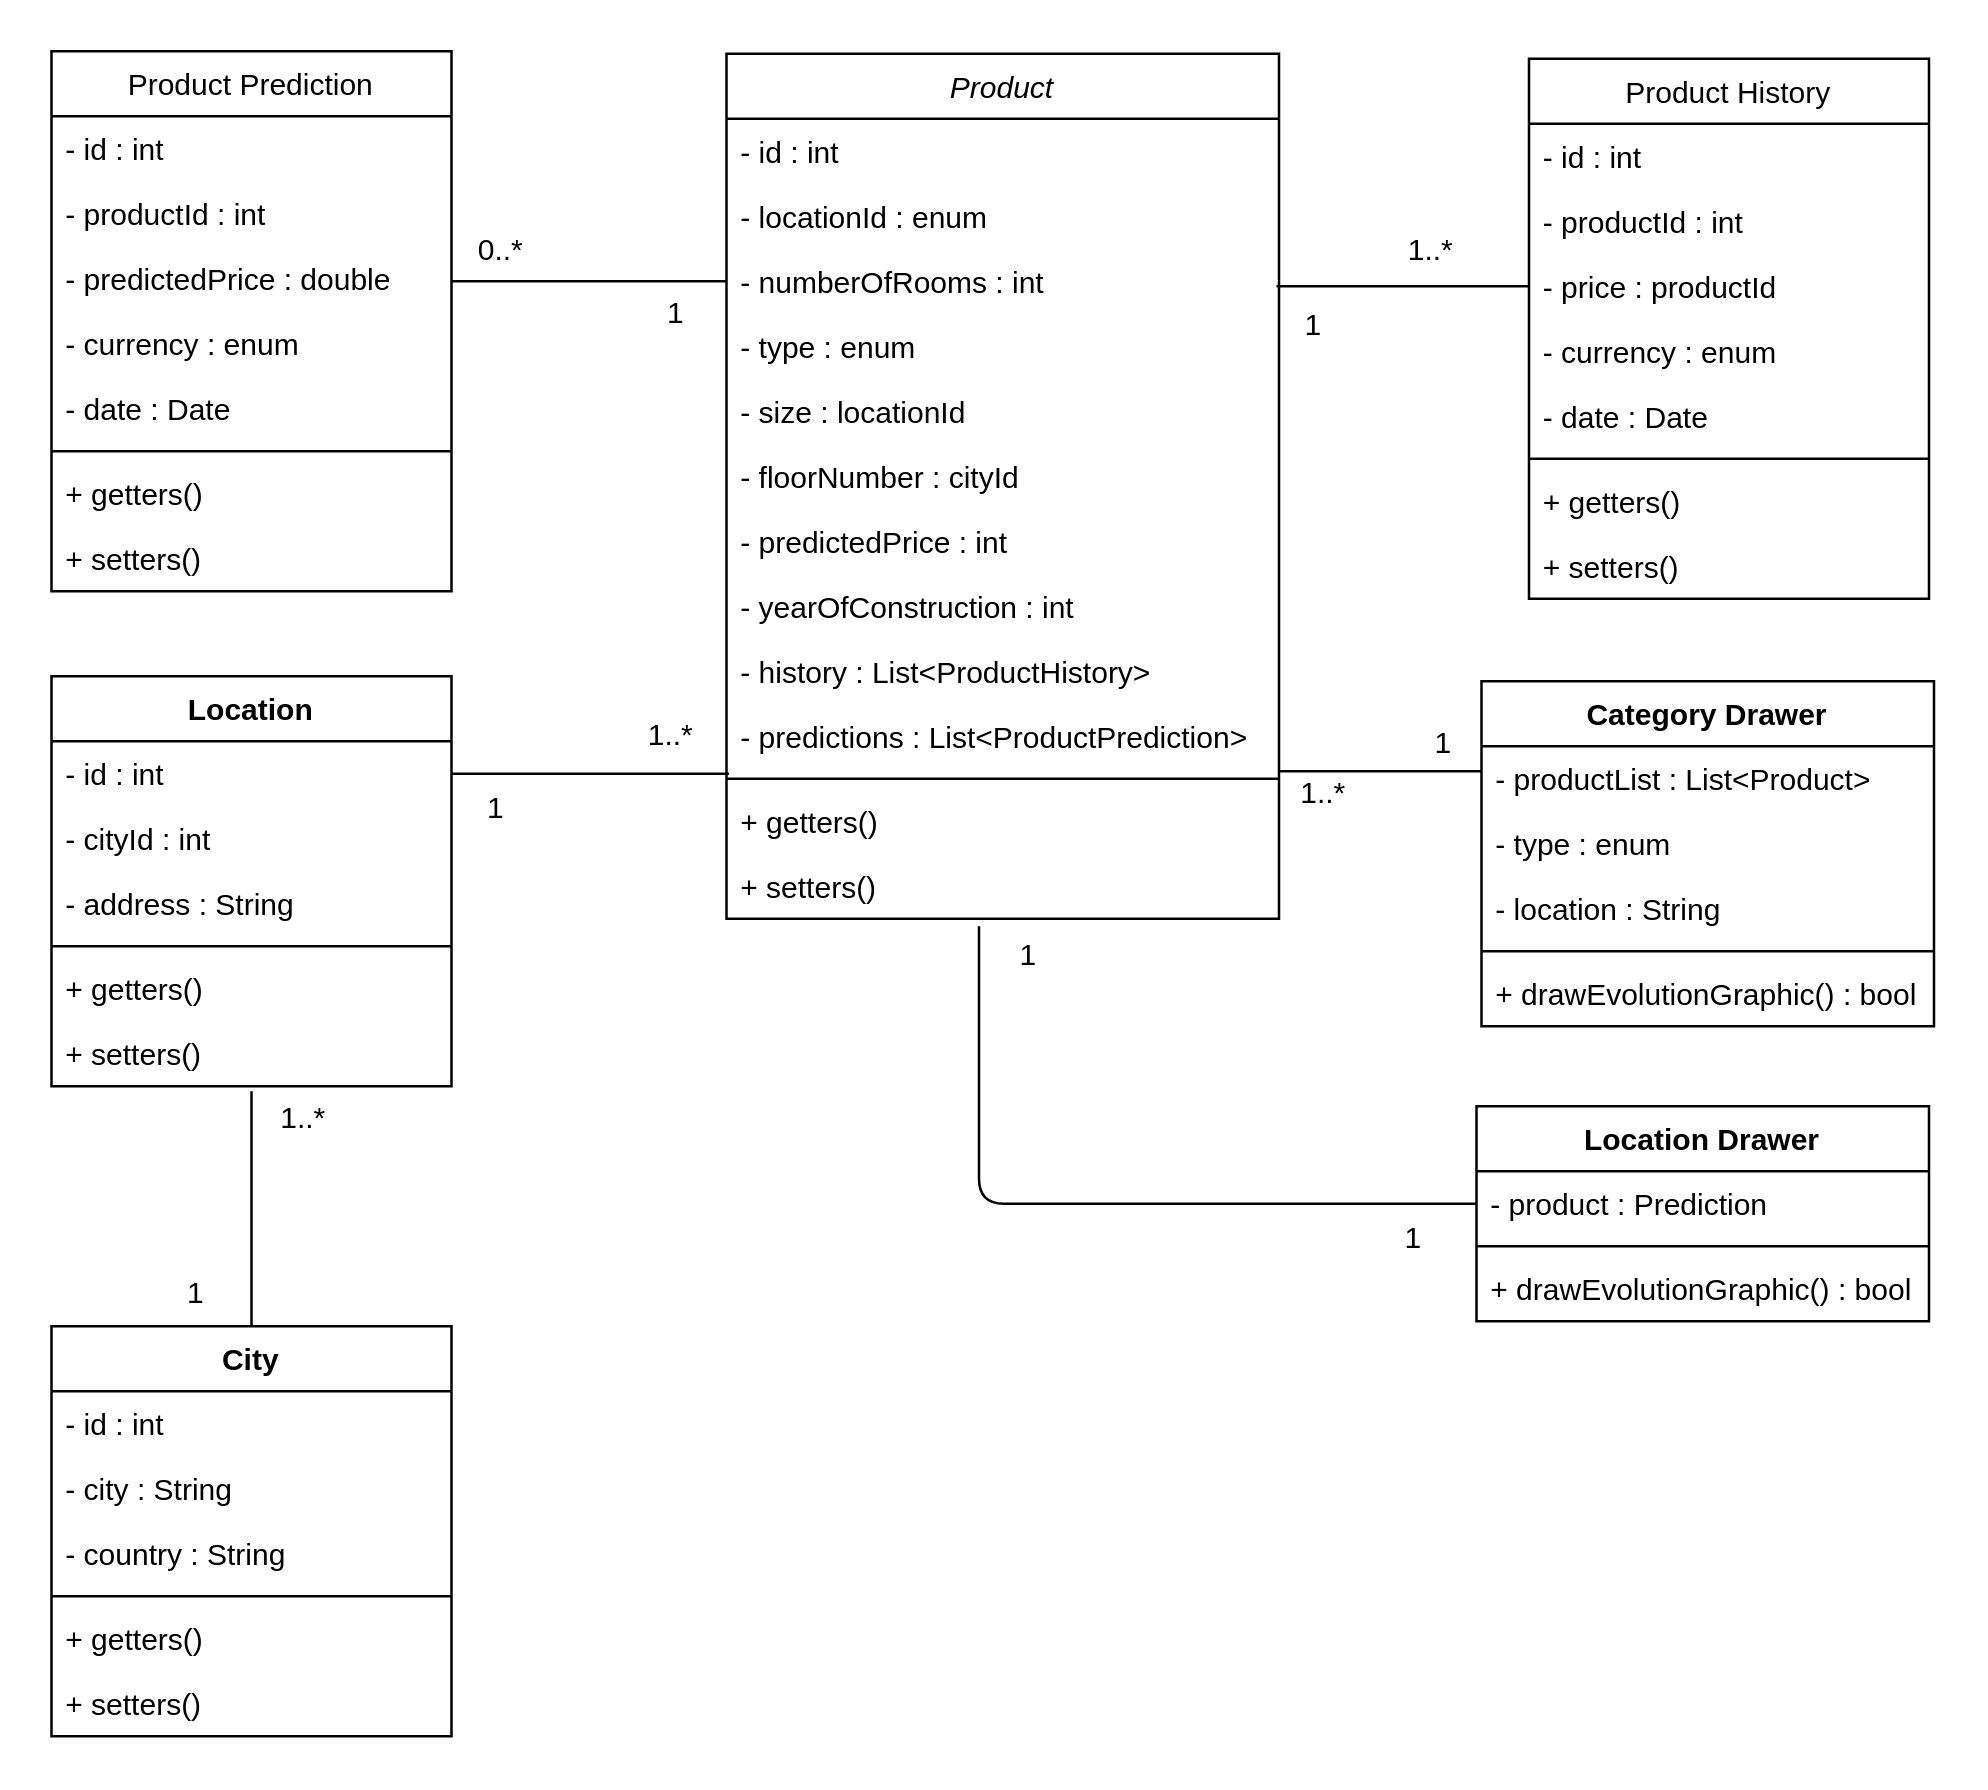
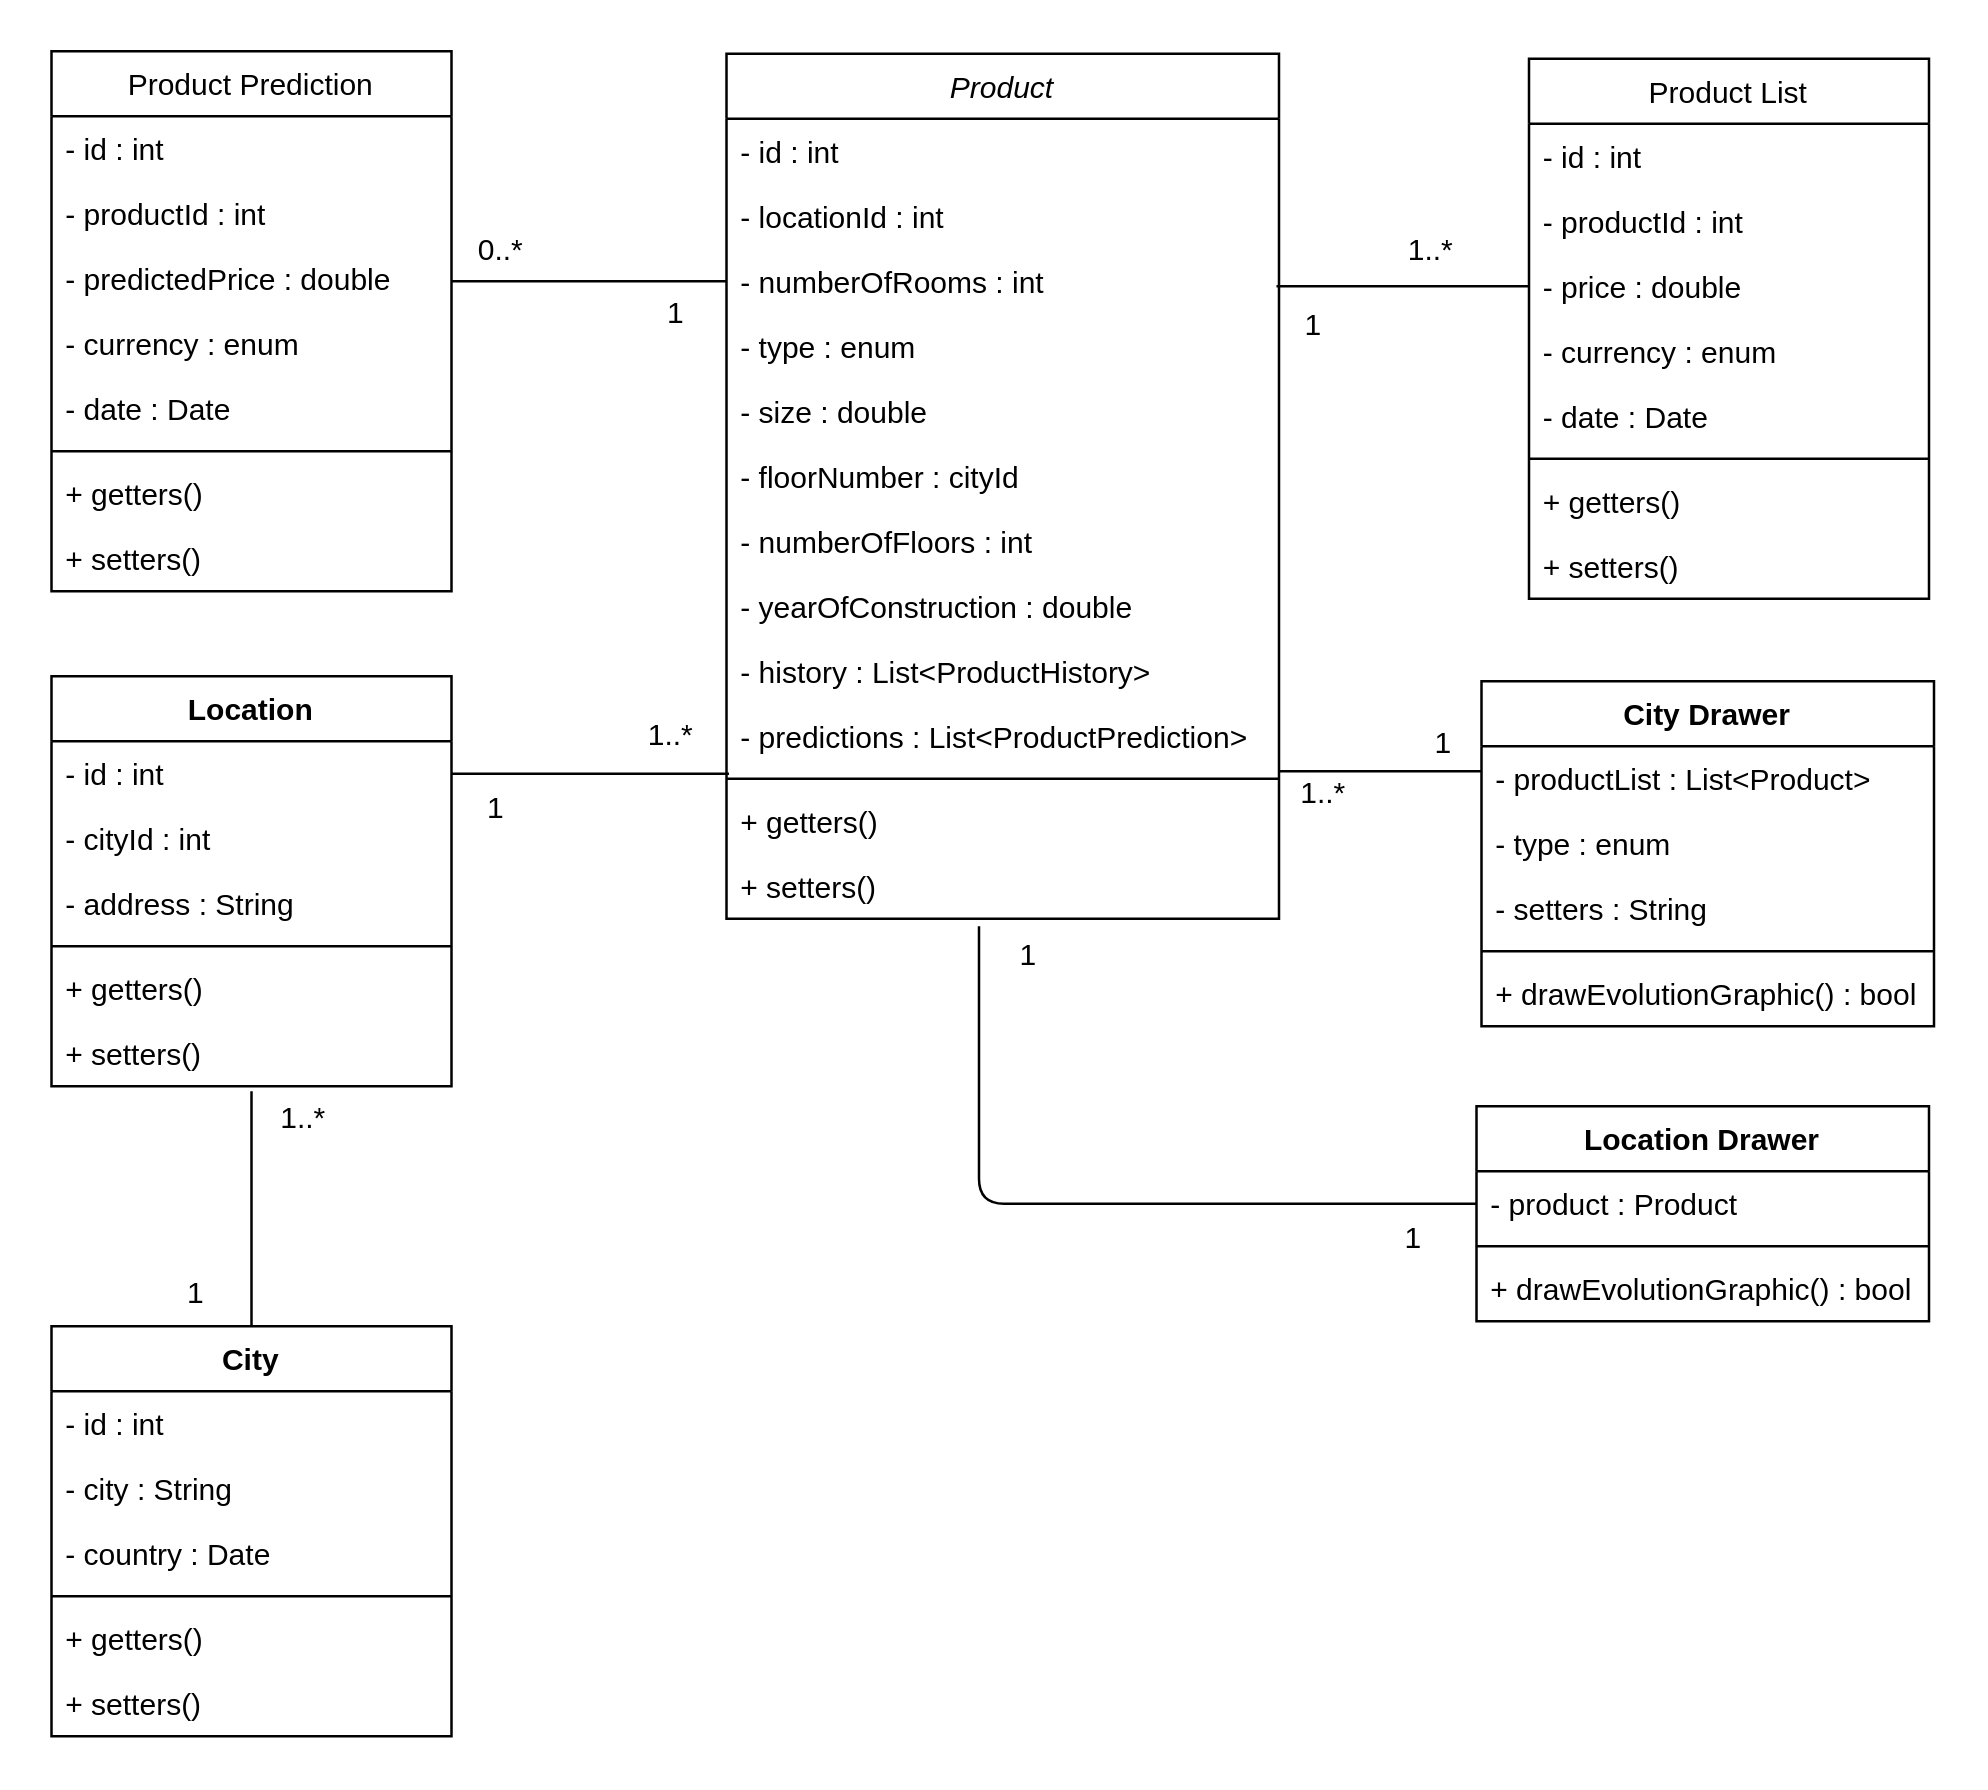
node "Product History": label "Product History" -> "Product List"
node "- locationId : enum": label "- locationId : enum" -> "- locationId : int"
node "- price : productId": label "- price : productId" -> "- price : double"
node "- size : locationId": label "- size : locationId" -> "- size : double"
node "- predictedPrice : int": label "- predictedPrice : int" -> "- numberOfFloors : int"
node "- yearOfConstruction : int": label "- yearOfConstruction : int" -> "- yearOfConstruction : double"
node "Category Drawer": label "Category Drawer" -> "City Drawer"
node "- location : String": label "- location : String" -> "- setters : String"
node "- product : Prediction": label "- product : Prediction" -> "- product : Product"
node "- country : String": label "- country : String" -> "- country : Date"
